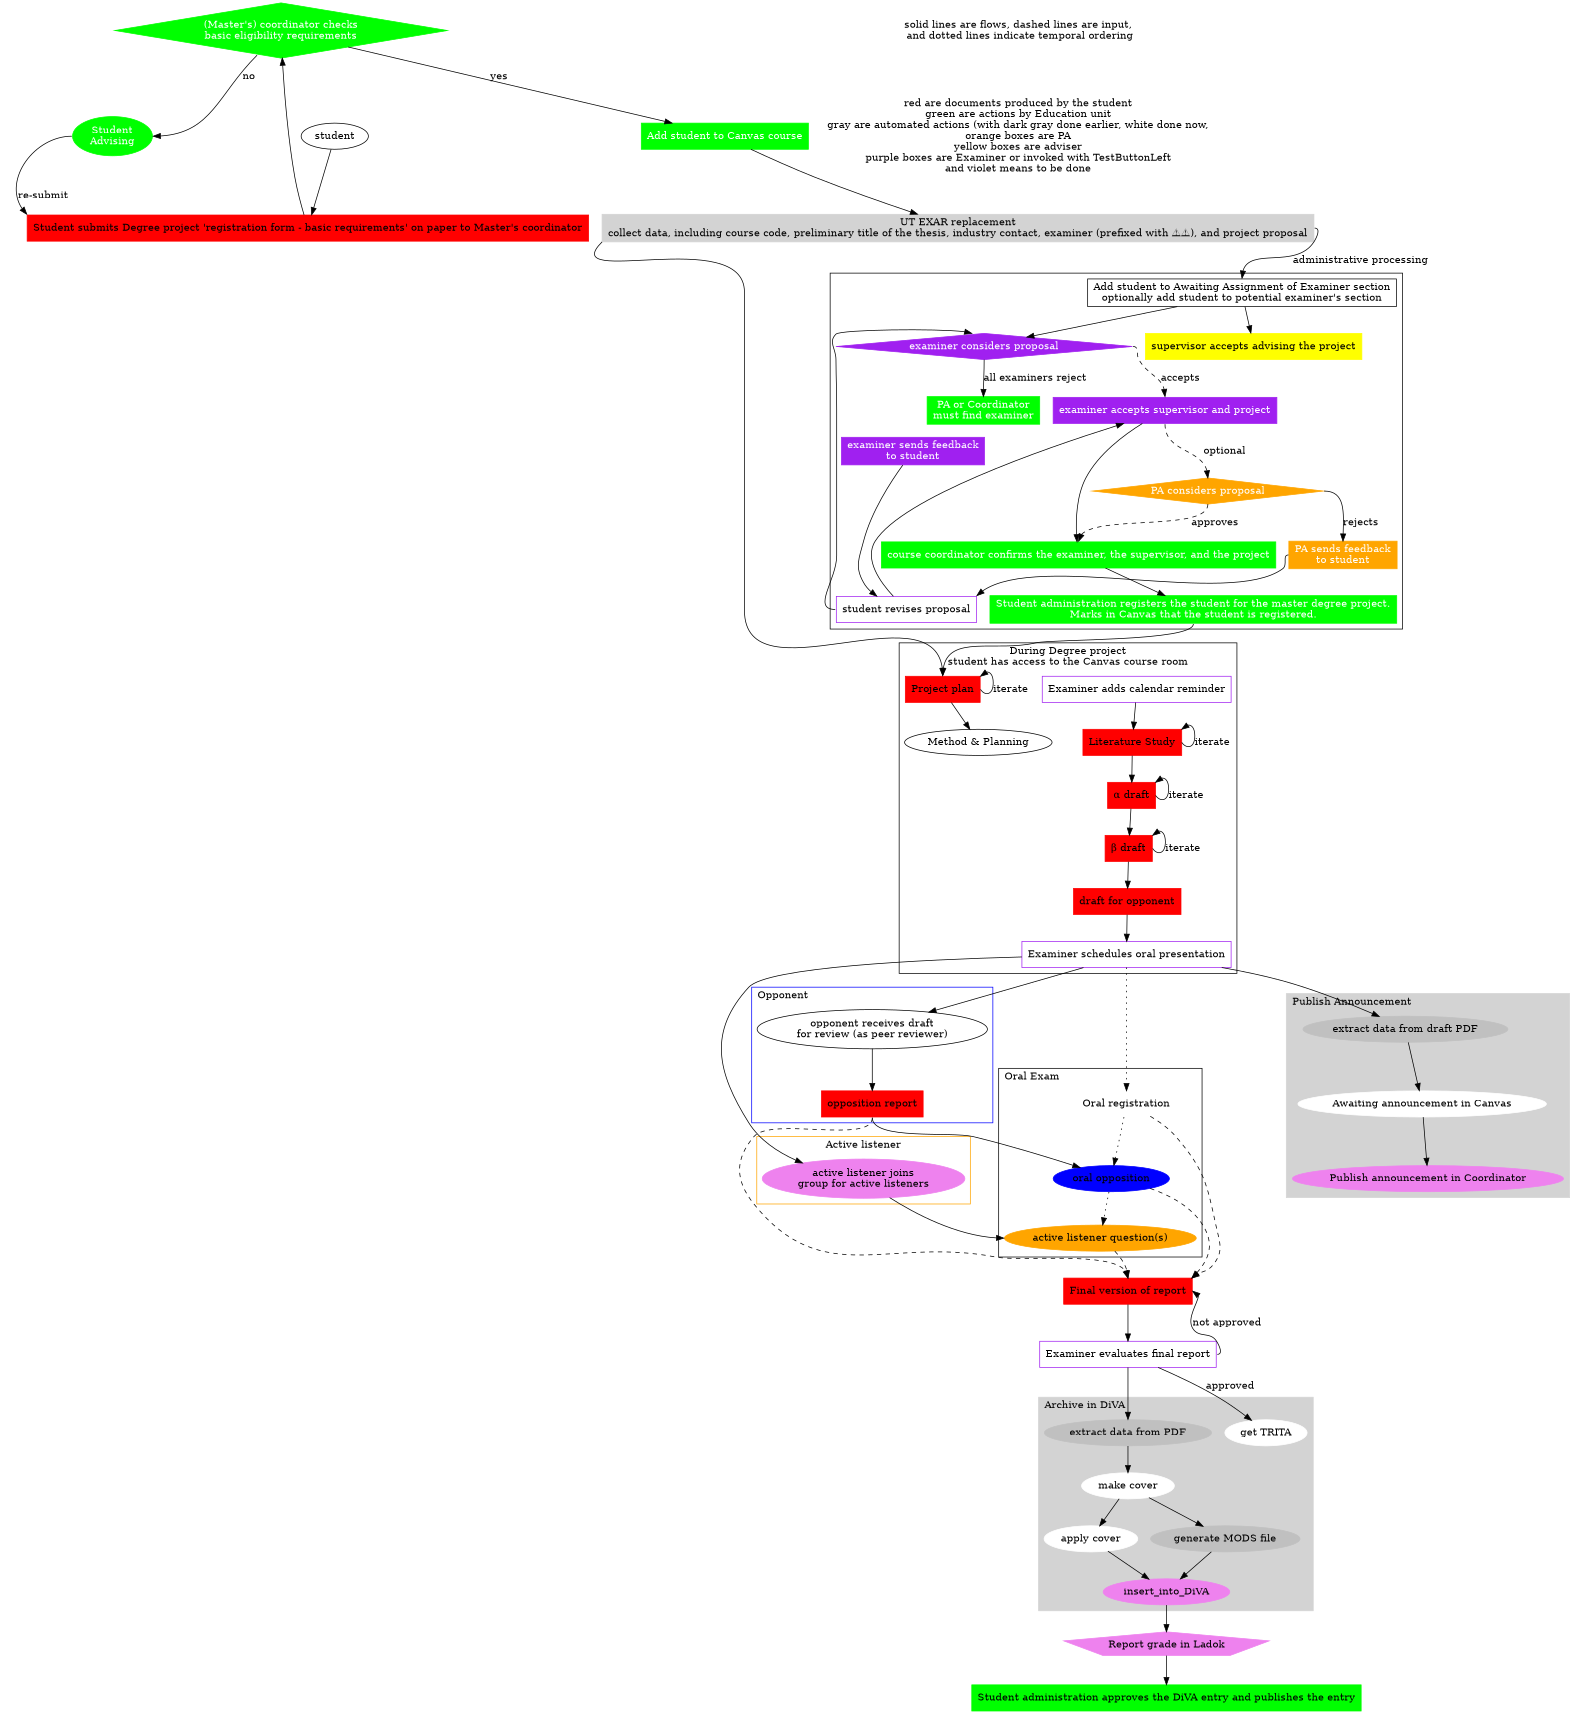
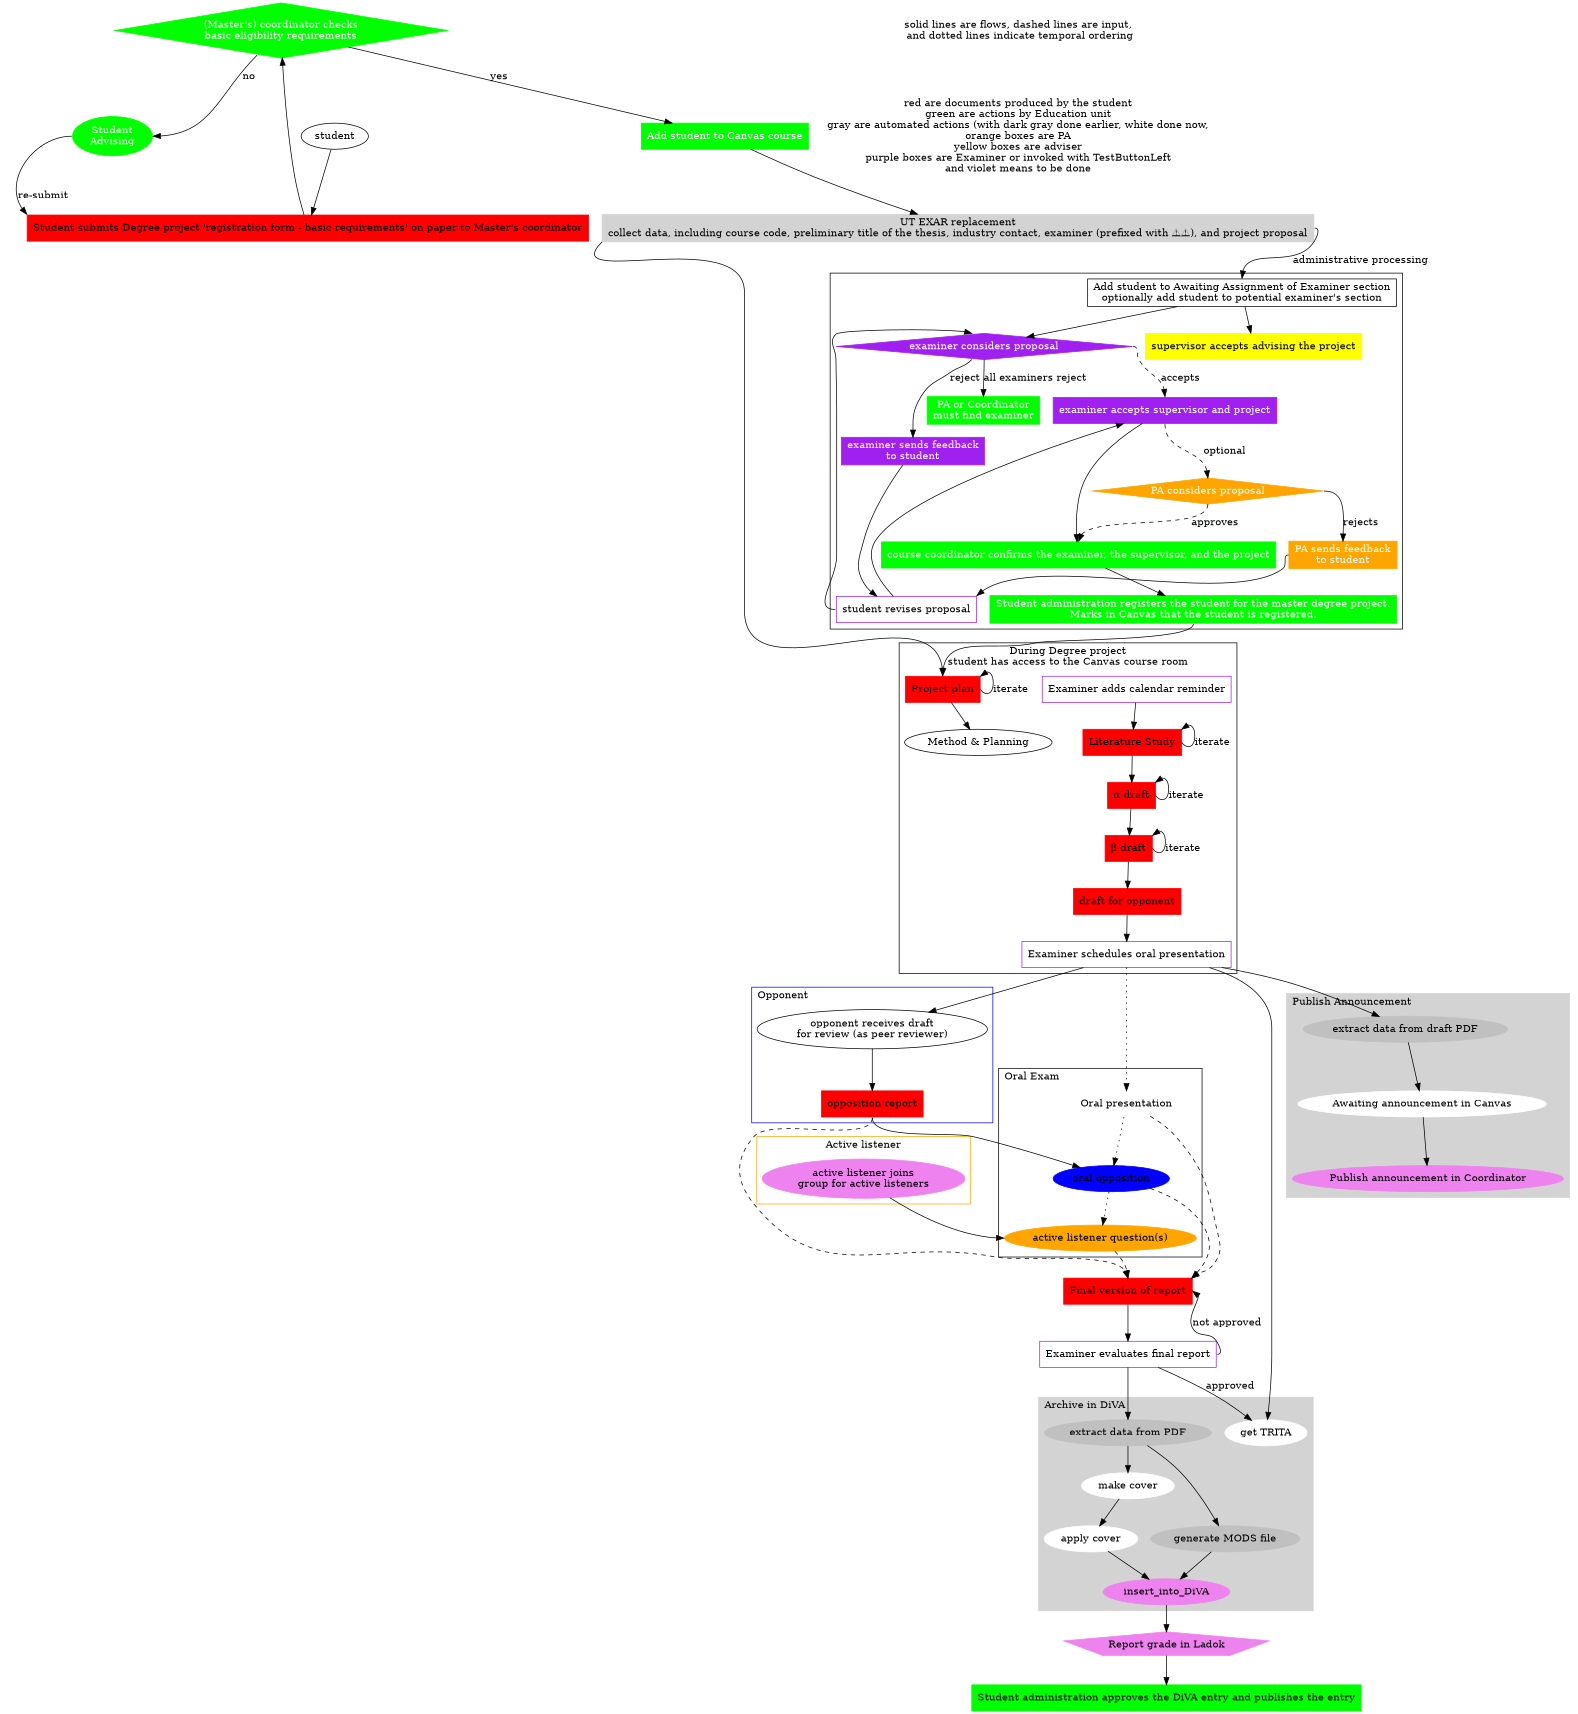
edge "examiner considers proposal" -> "examiner sends feedback to student": added, label "reject"
edge "Examiner schedules oral presentation" -> "active listener joins group for active listeners": now "Examiner schedules oral presentation" -> "get TRITA"
node "Oral registration": label "Oral registration" -> "Oral presentation"
edge "make cover" -> "generate MODS file": now "extract data from PDF" -> "generate MODS file"
